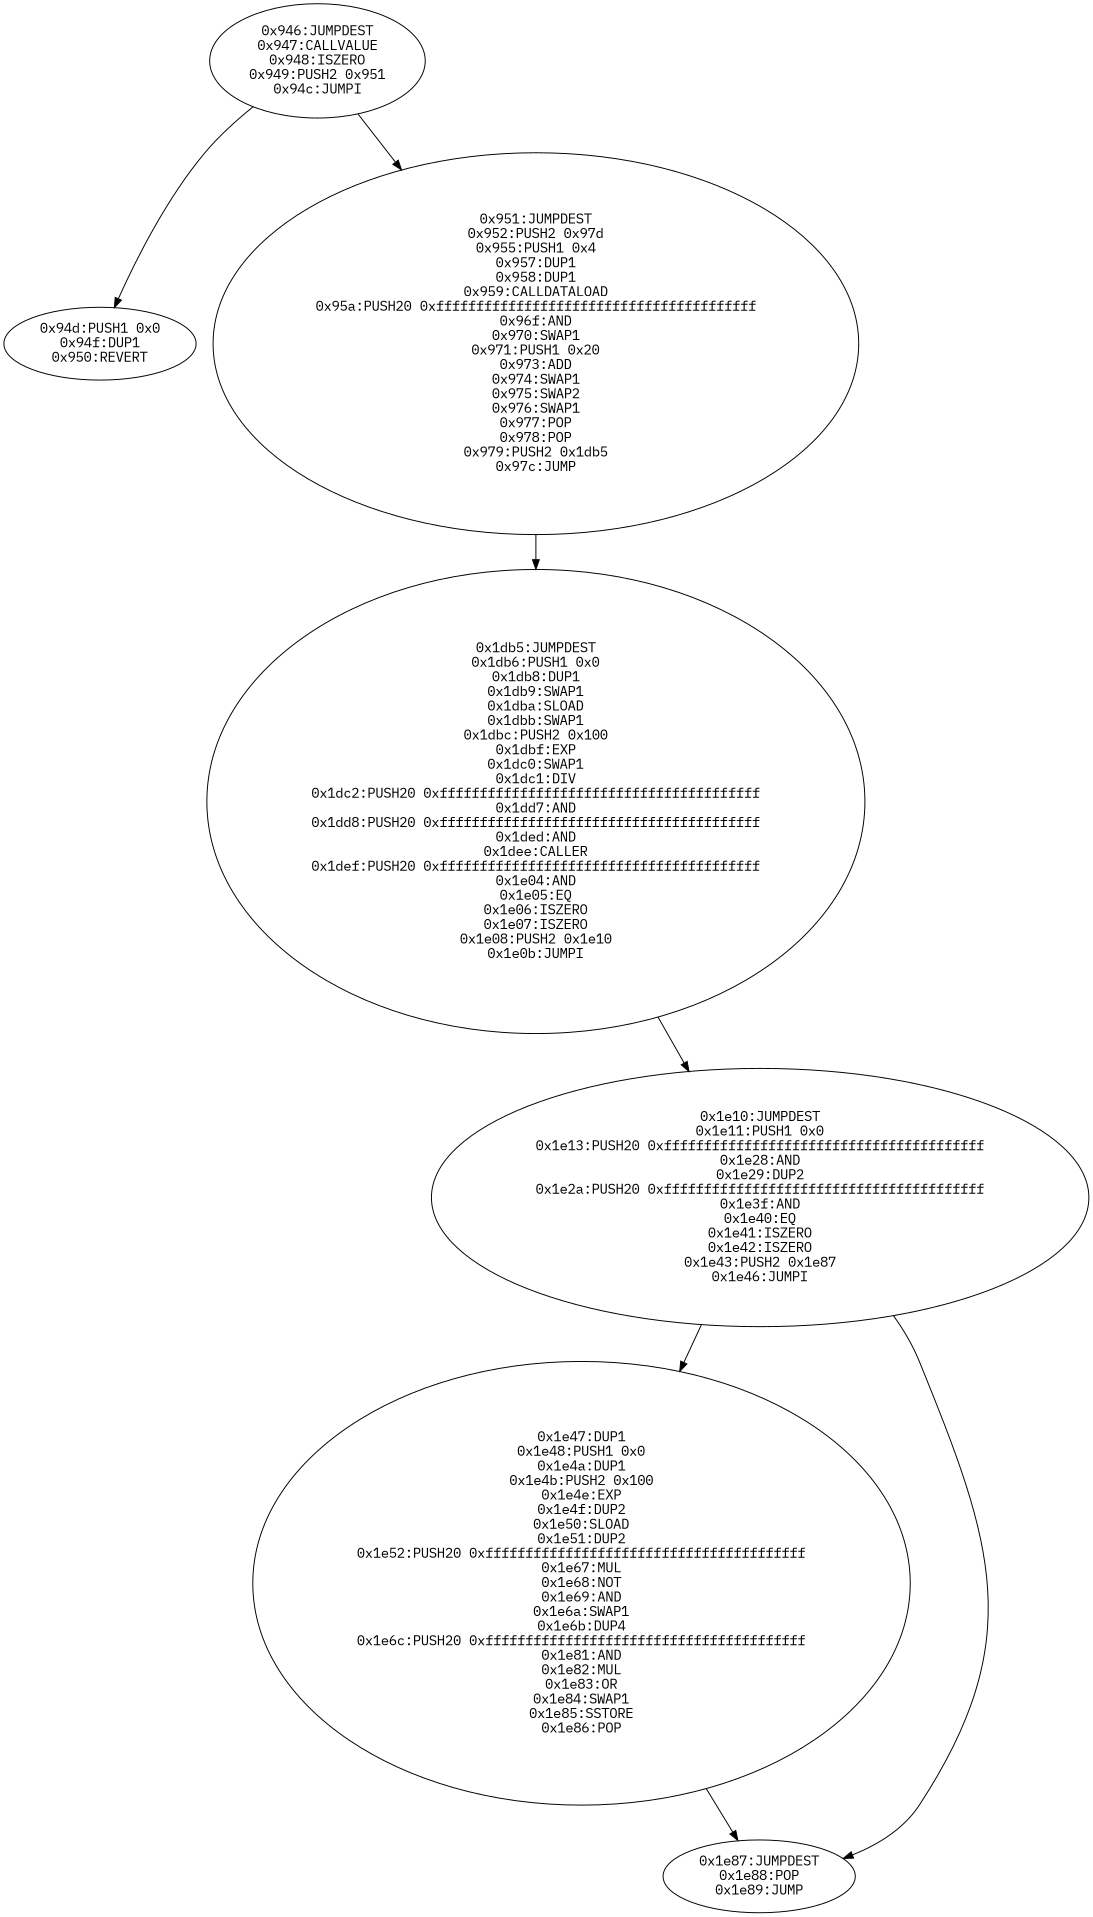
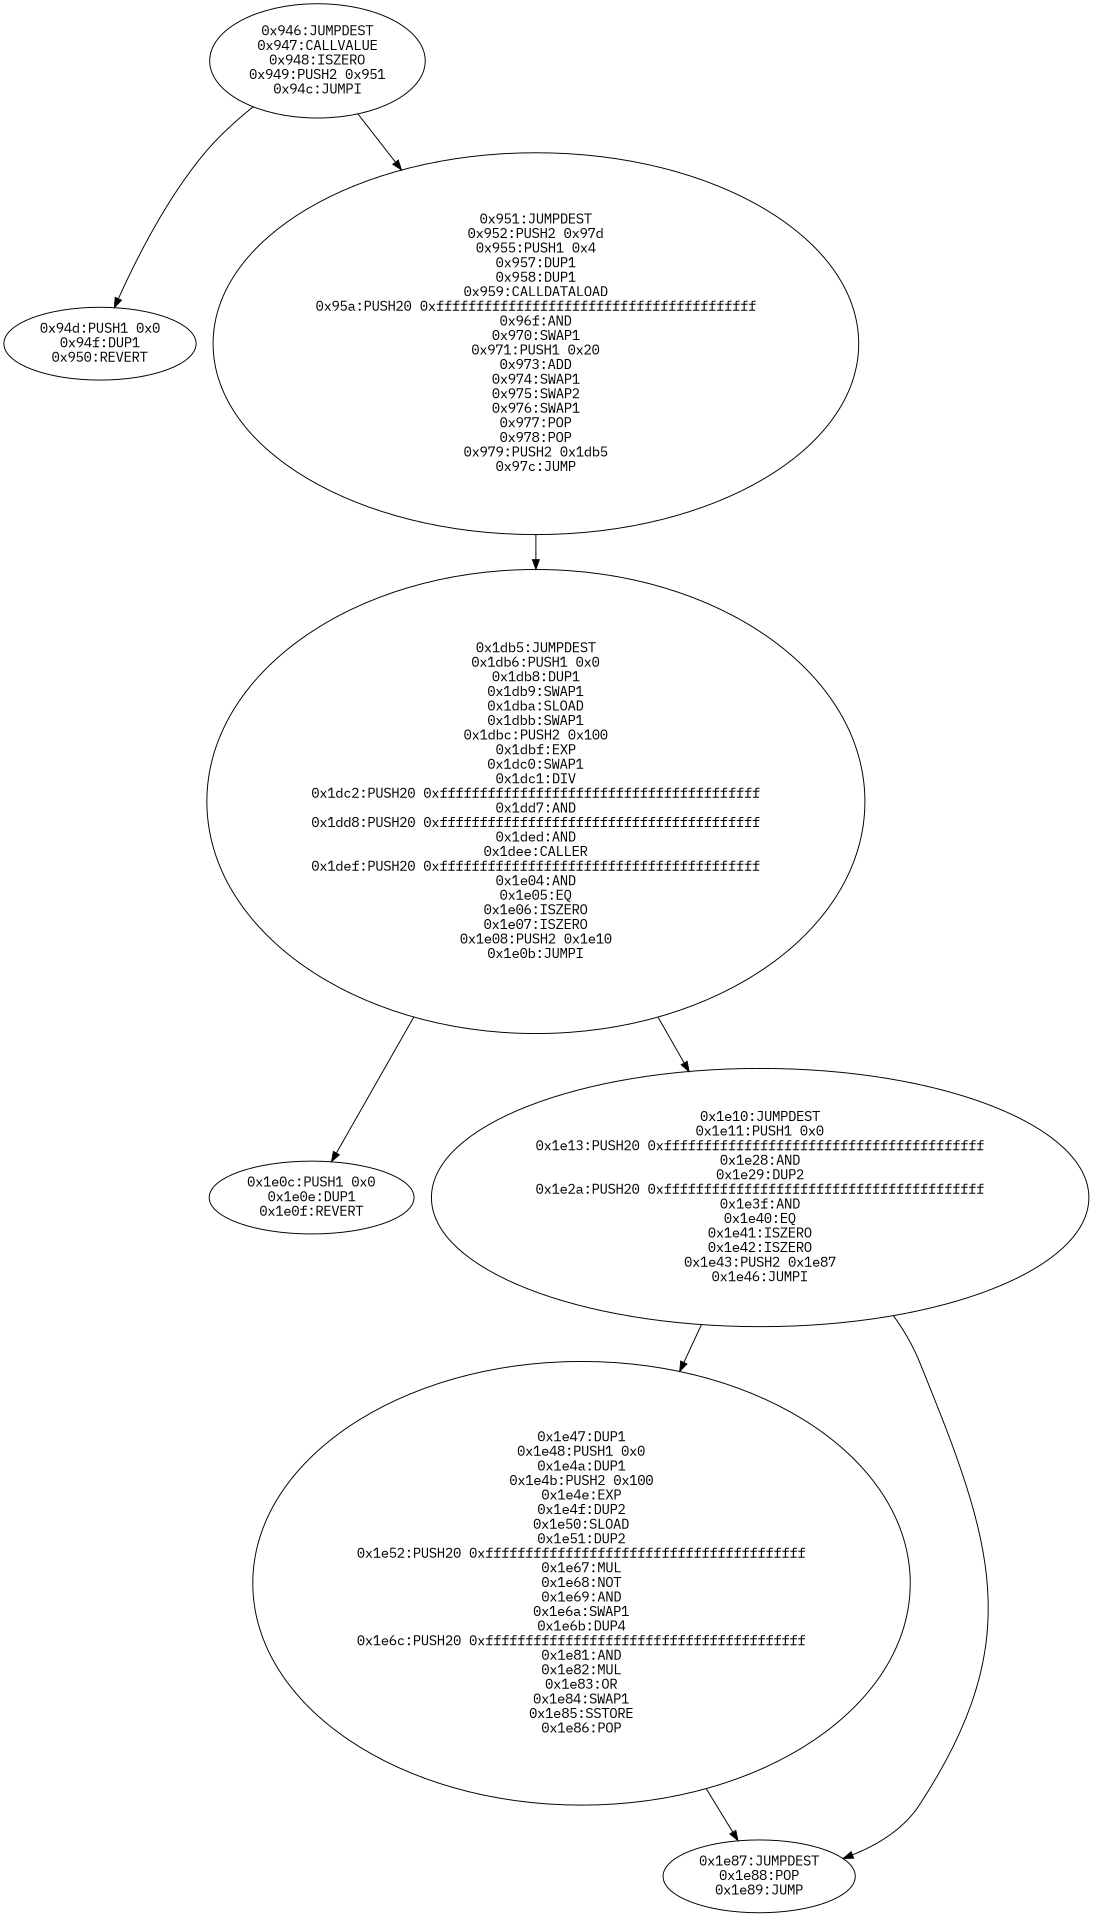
node "0x1e0c:PUSH1 0x0 0x1e0e:DUP1 0x1e0f:REVERT": added
